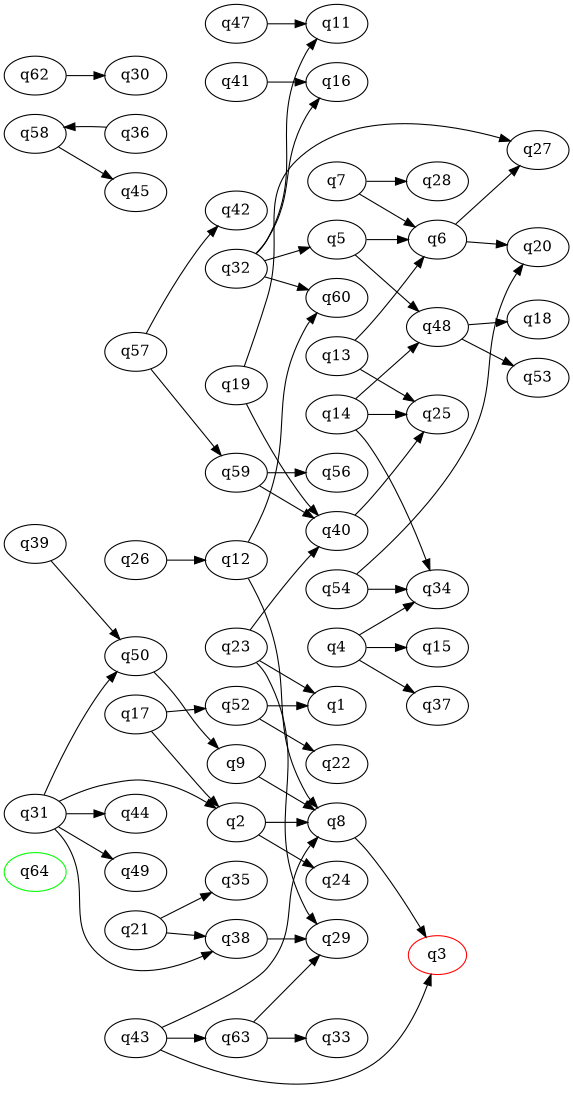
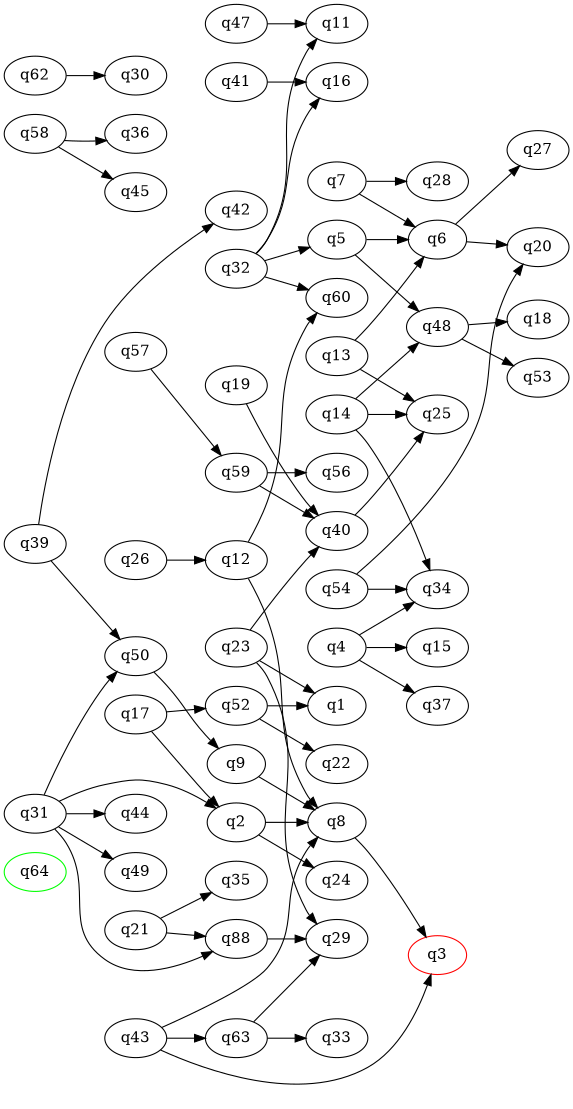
edge "q36" -> "q58": reversed
edge "q19" -> "q27": removed
edge "q57" -> "q42": now "q39" -> "q42"
node "q38": label "q38" -> "q88"
